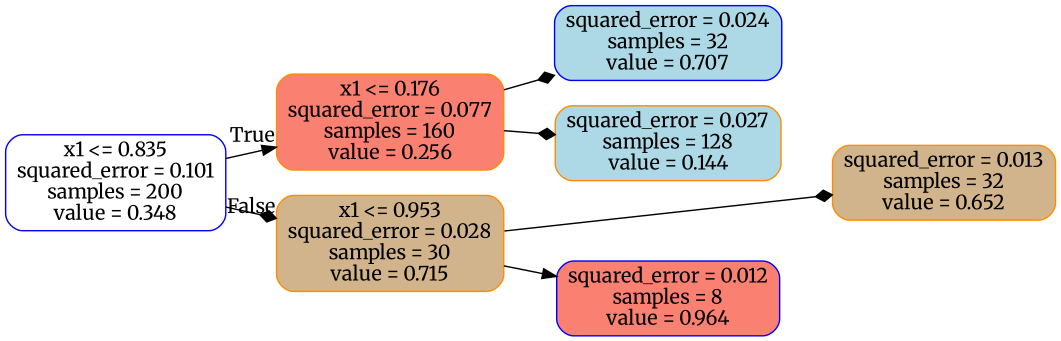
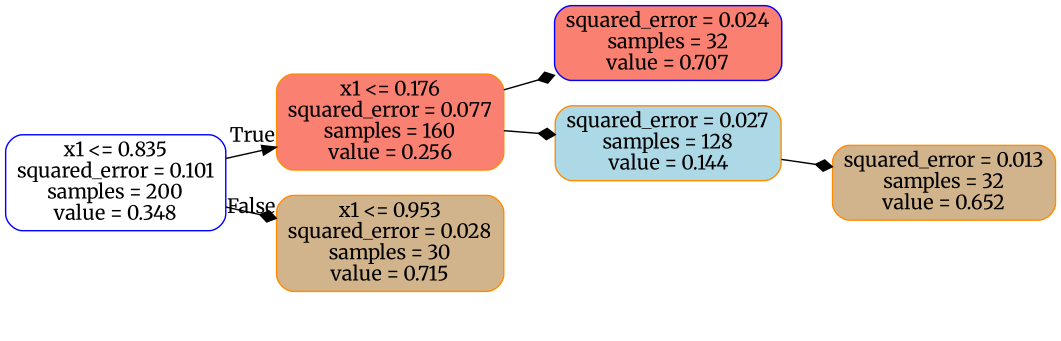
node "squared_error = 0.024 samples = 32 value = 0.707": fillcolor lightblue -> salmon
edge "x1 <= 0.953 squared_error = 0.028 samples = 30 value = 0.715" -> "squared_error = 0.013 samples = 32 value = 0.652": now "squared_error = 0.027 samples = 128 value = 0.144" -> "squared_error = 0.013 samples = 32 value = 0.652"
node "squared_error = 0.012 samples = 8 value = 0.964": removed
